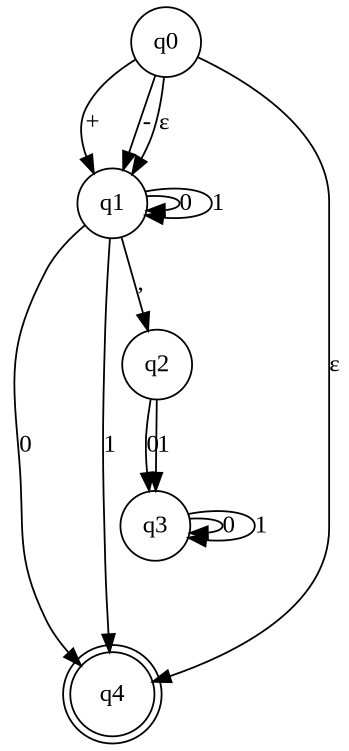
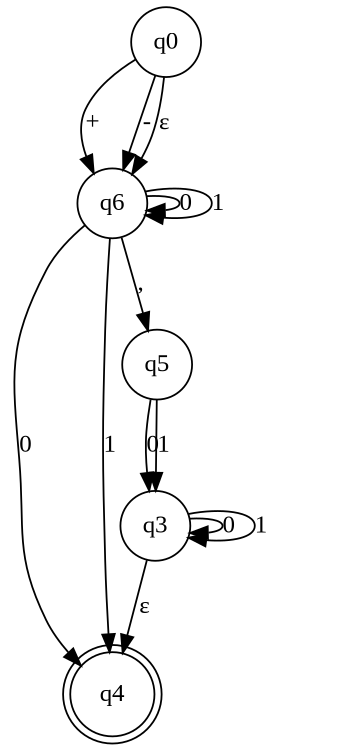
node "q1": label "q1" -> "q6"
node "q2": label "q2" -> "q5"
edge "q0" -> "q4": now "q3" -> "q4"
